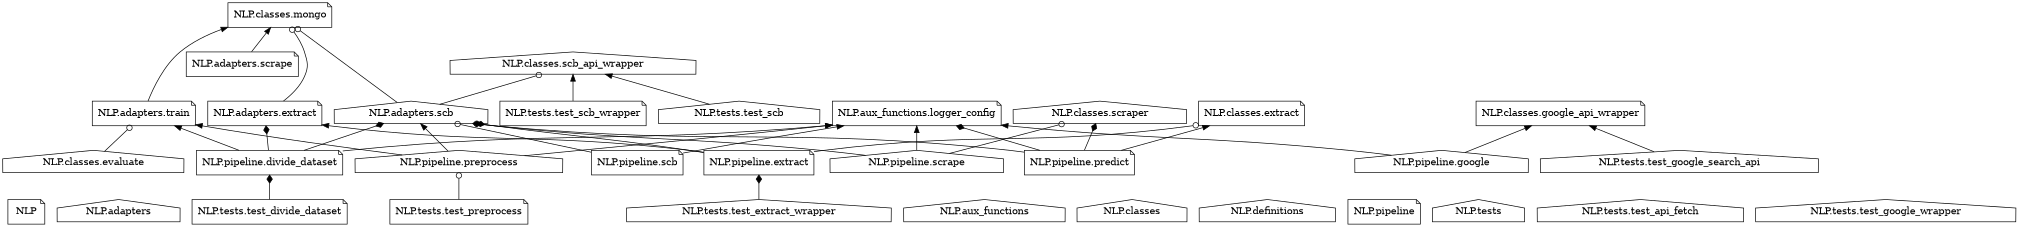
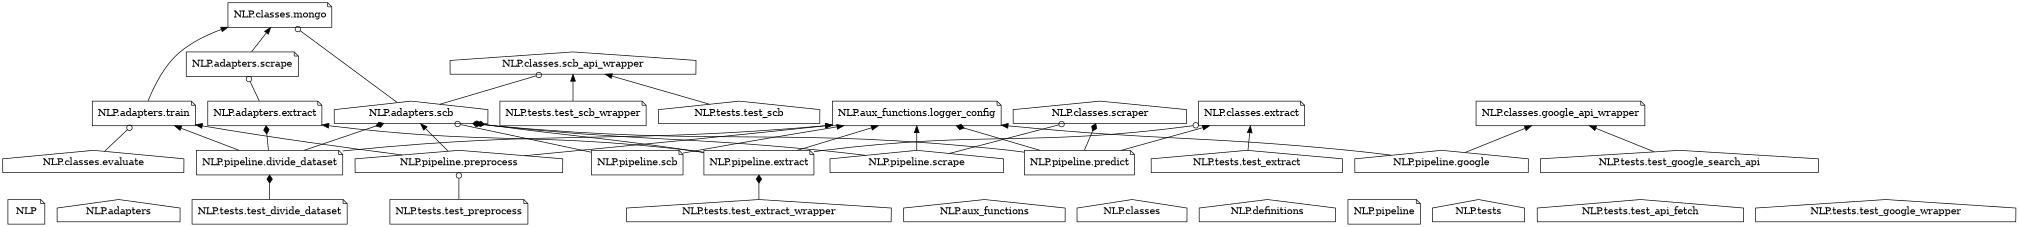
edge "NLP.adapters.extract" -> "NLP.classes.mongo": now "NLP.adapters.extract" -> "NLP.adapters.scrape"
edge "NLP.pipeline.extract" -> "NLP.aux_functions.logger_config": added
node "NLP.tests.test_extract": added
